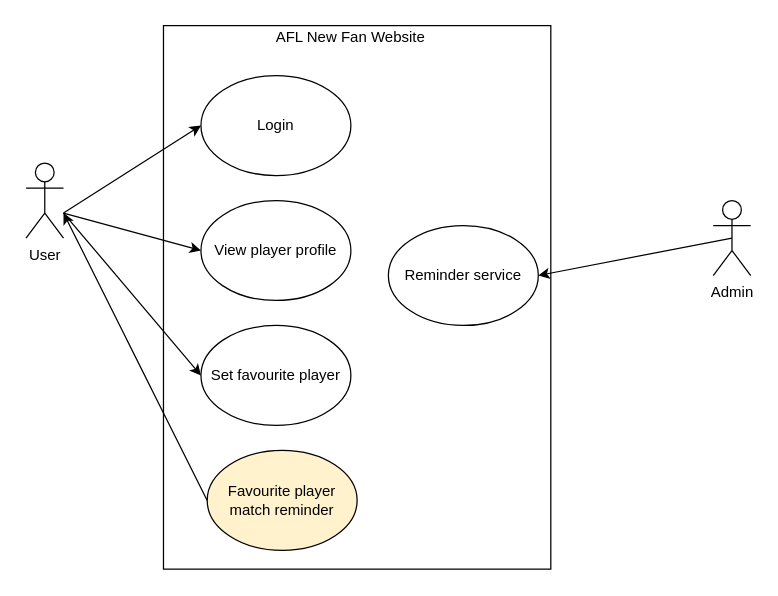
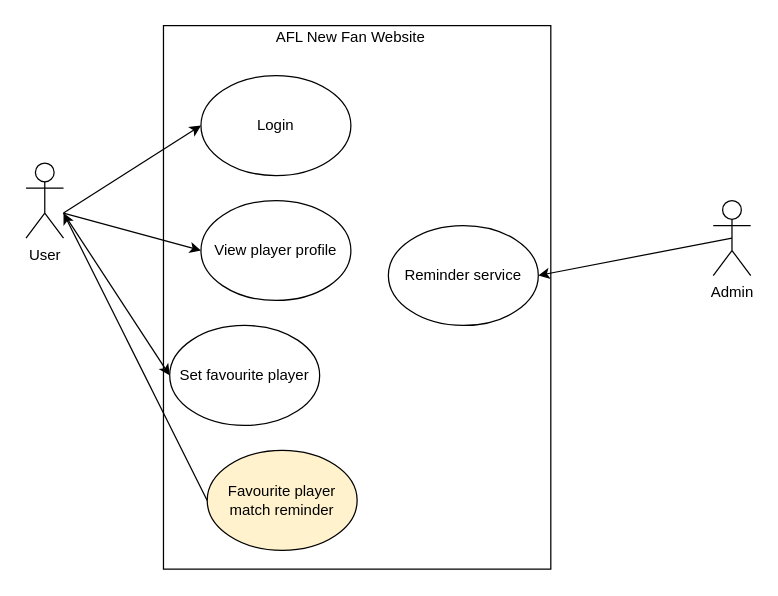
node "Set favourite player": moved (276, 376) -> (244, 376)
